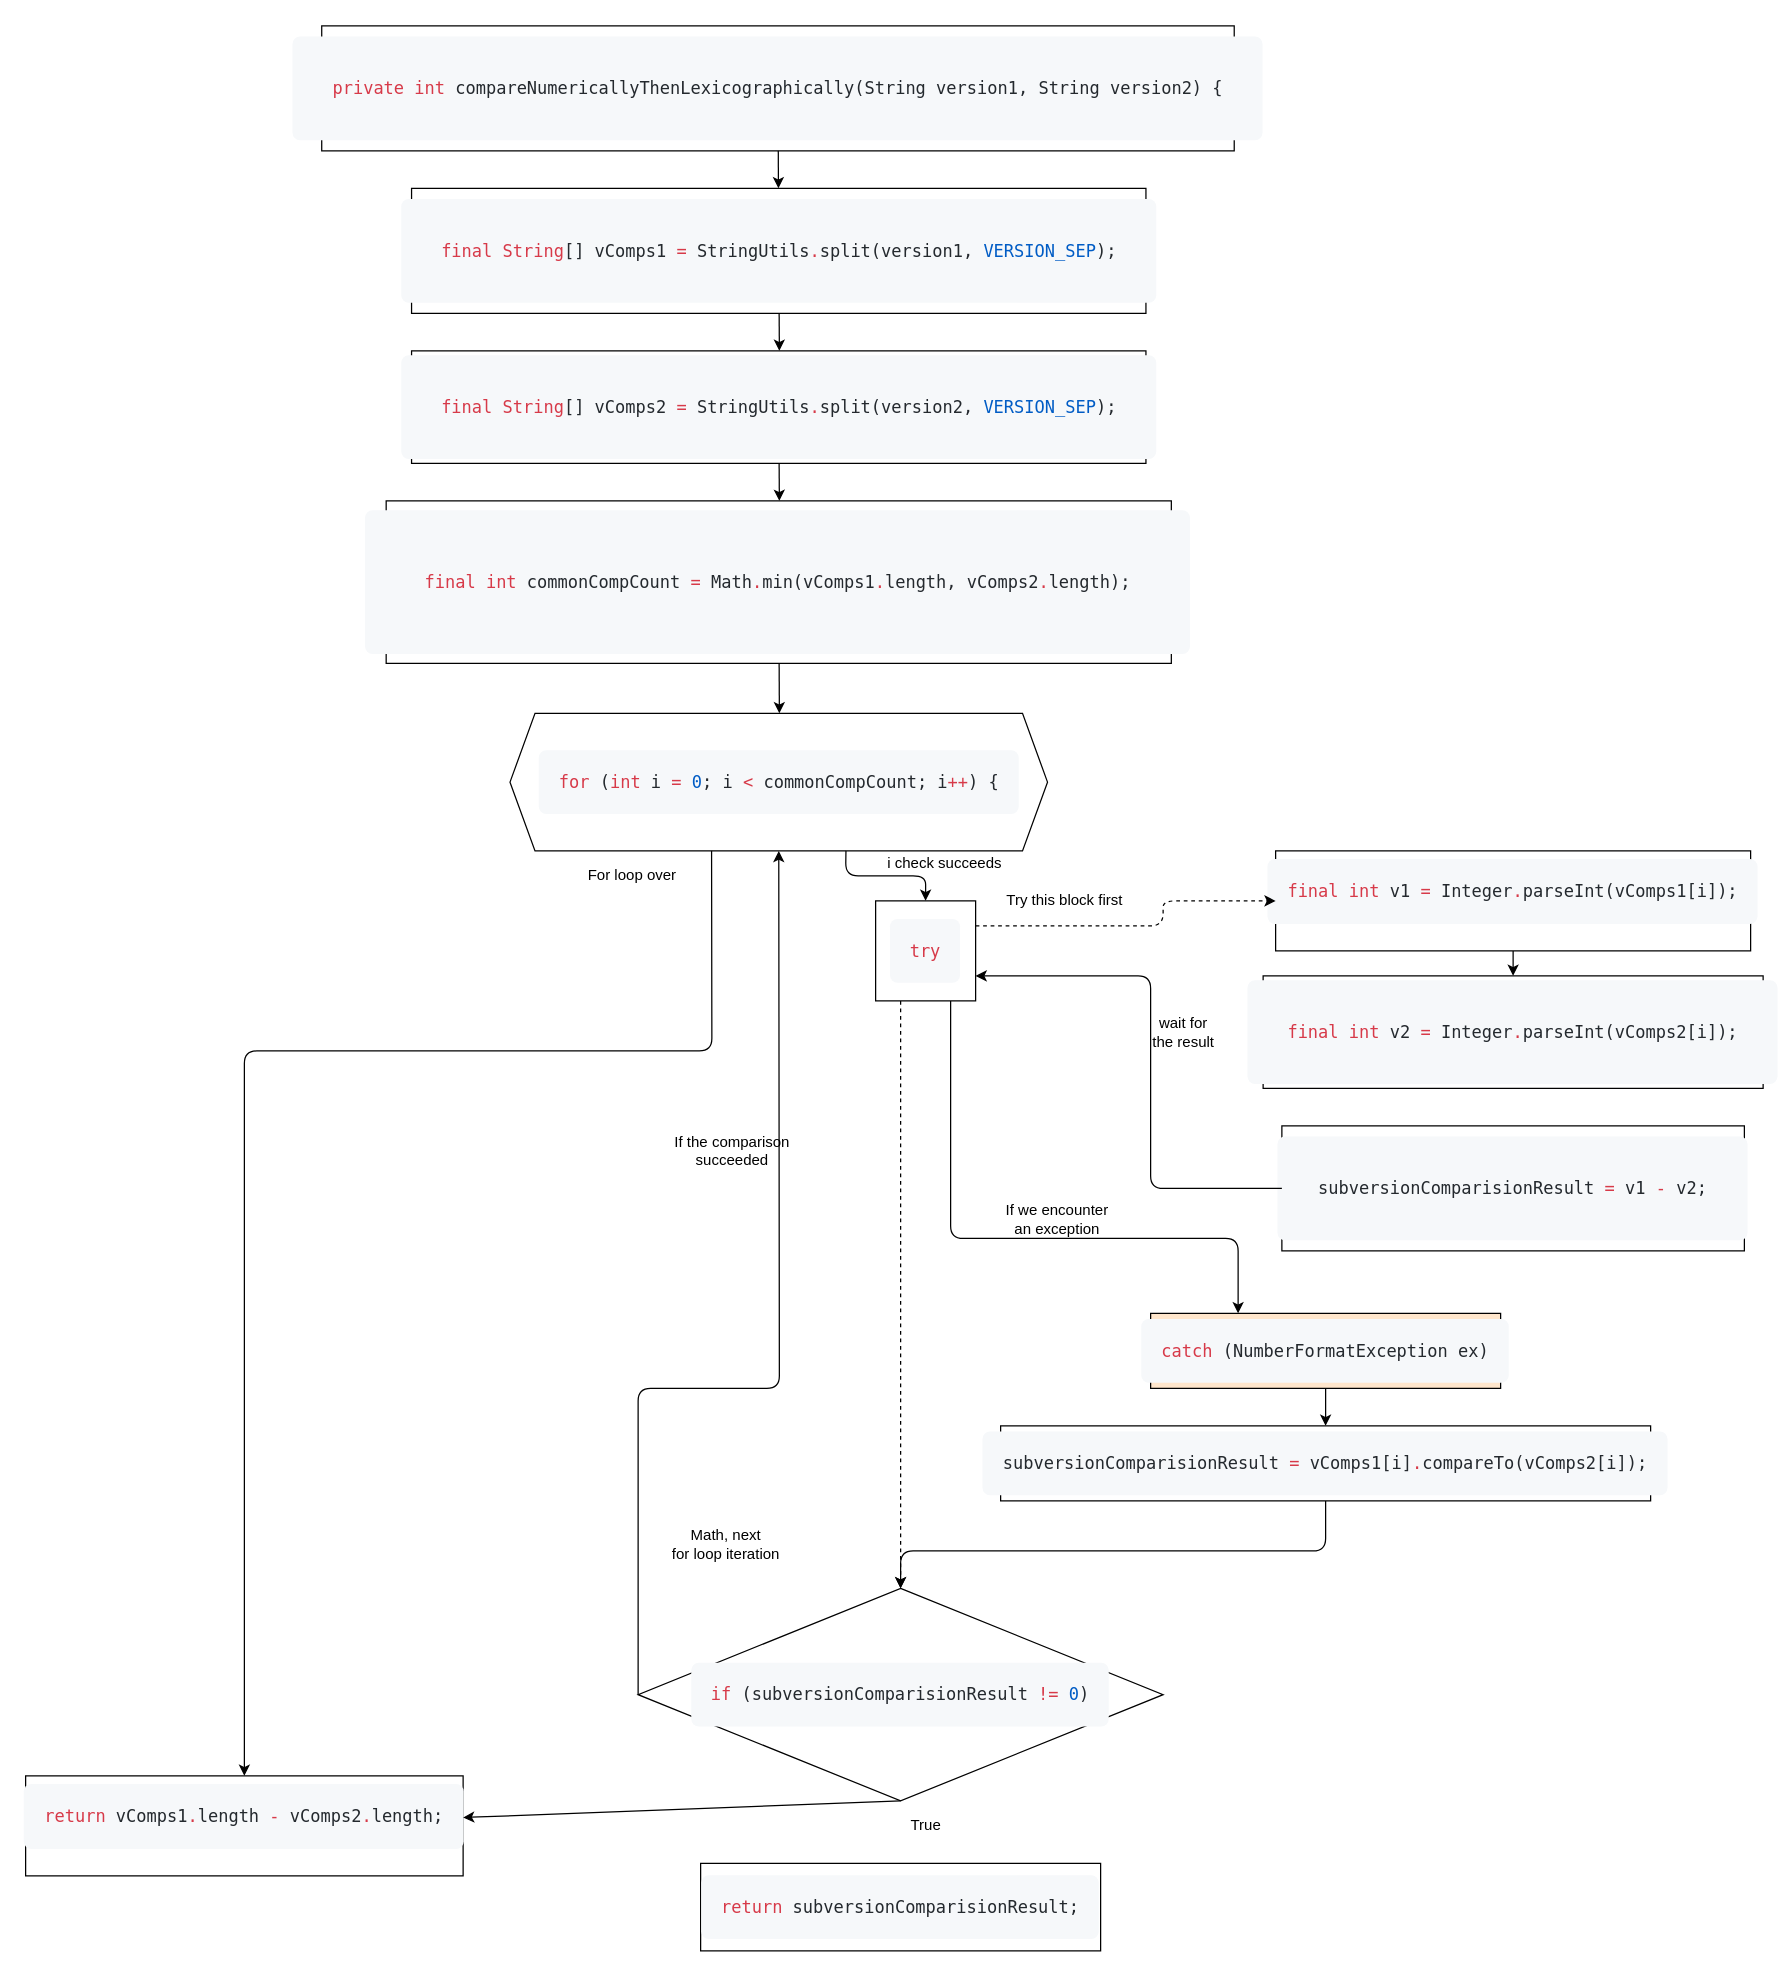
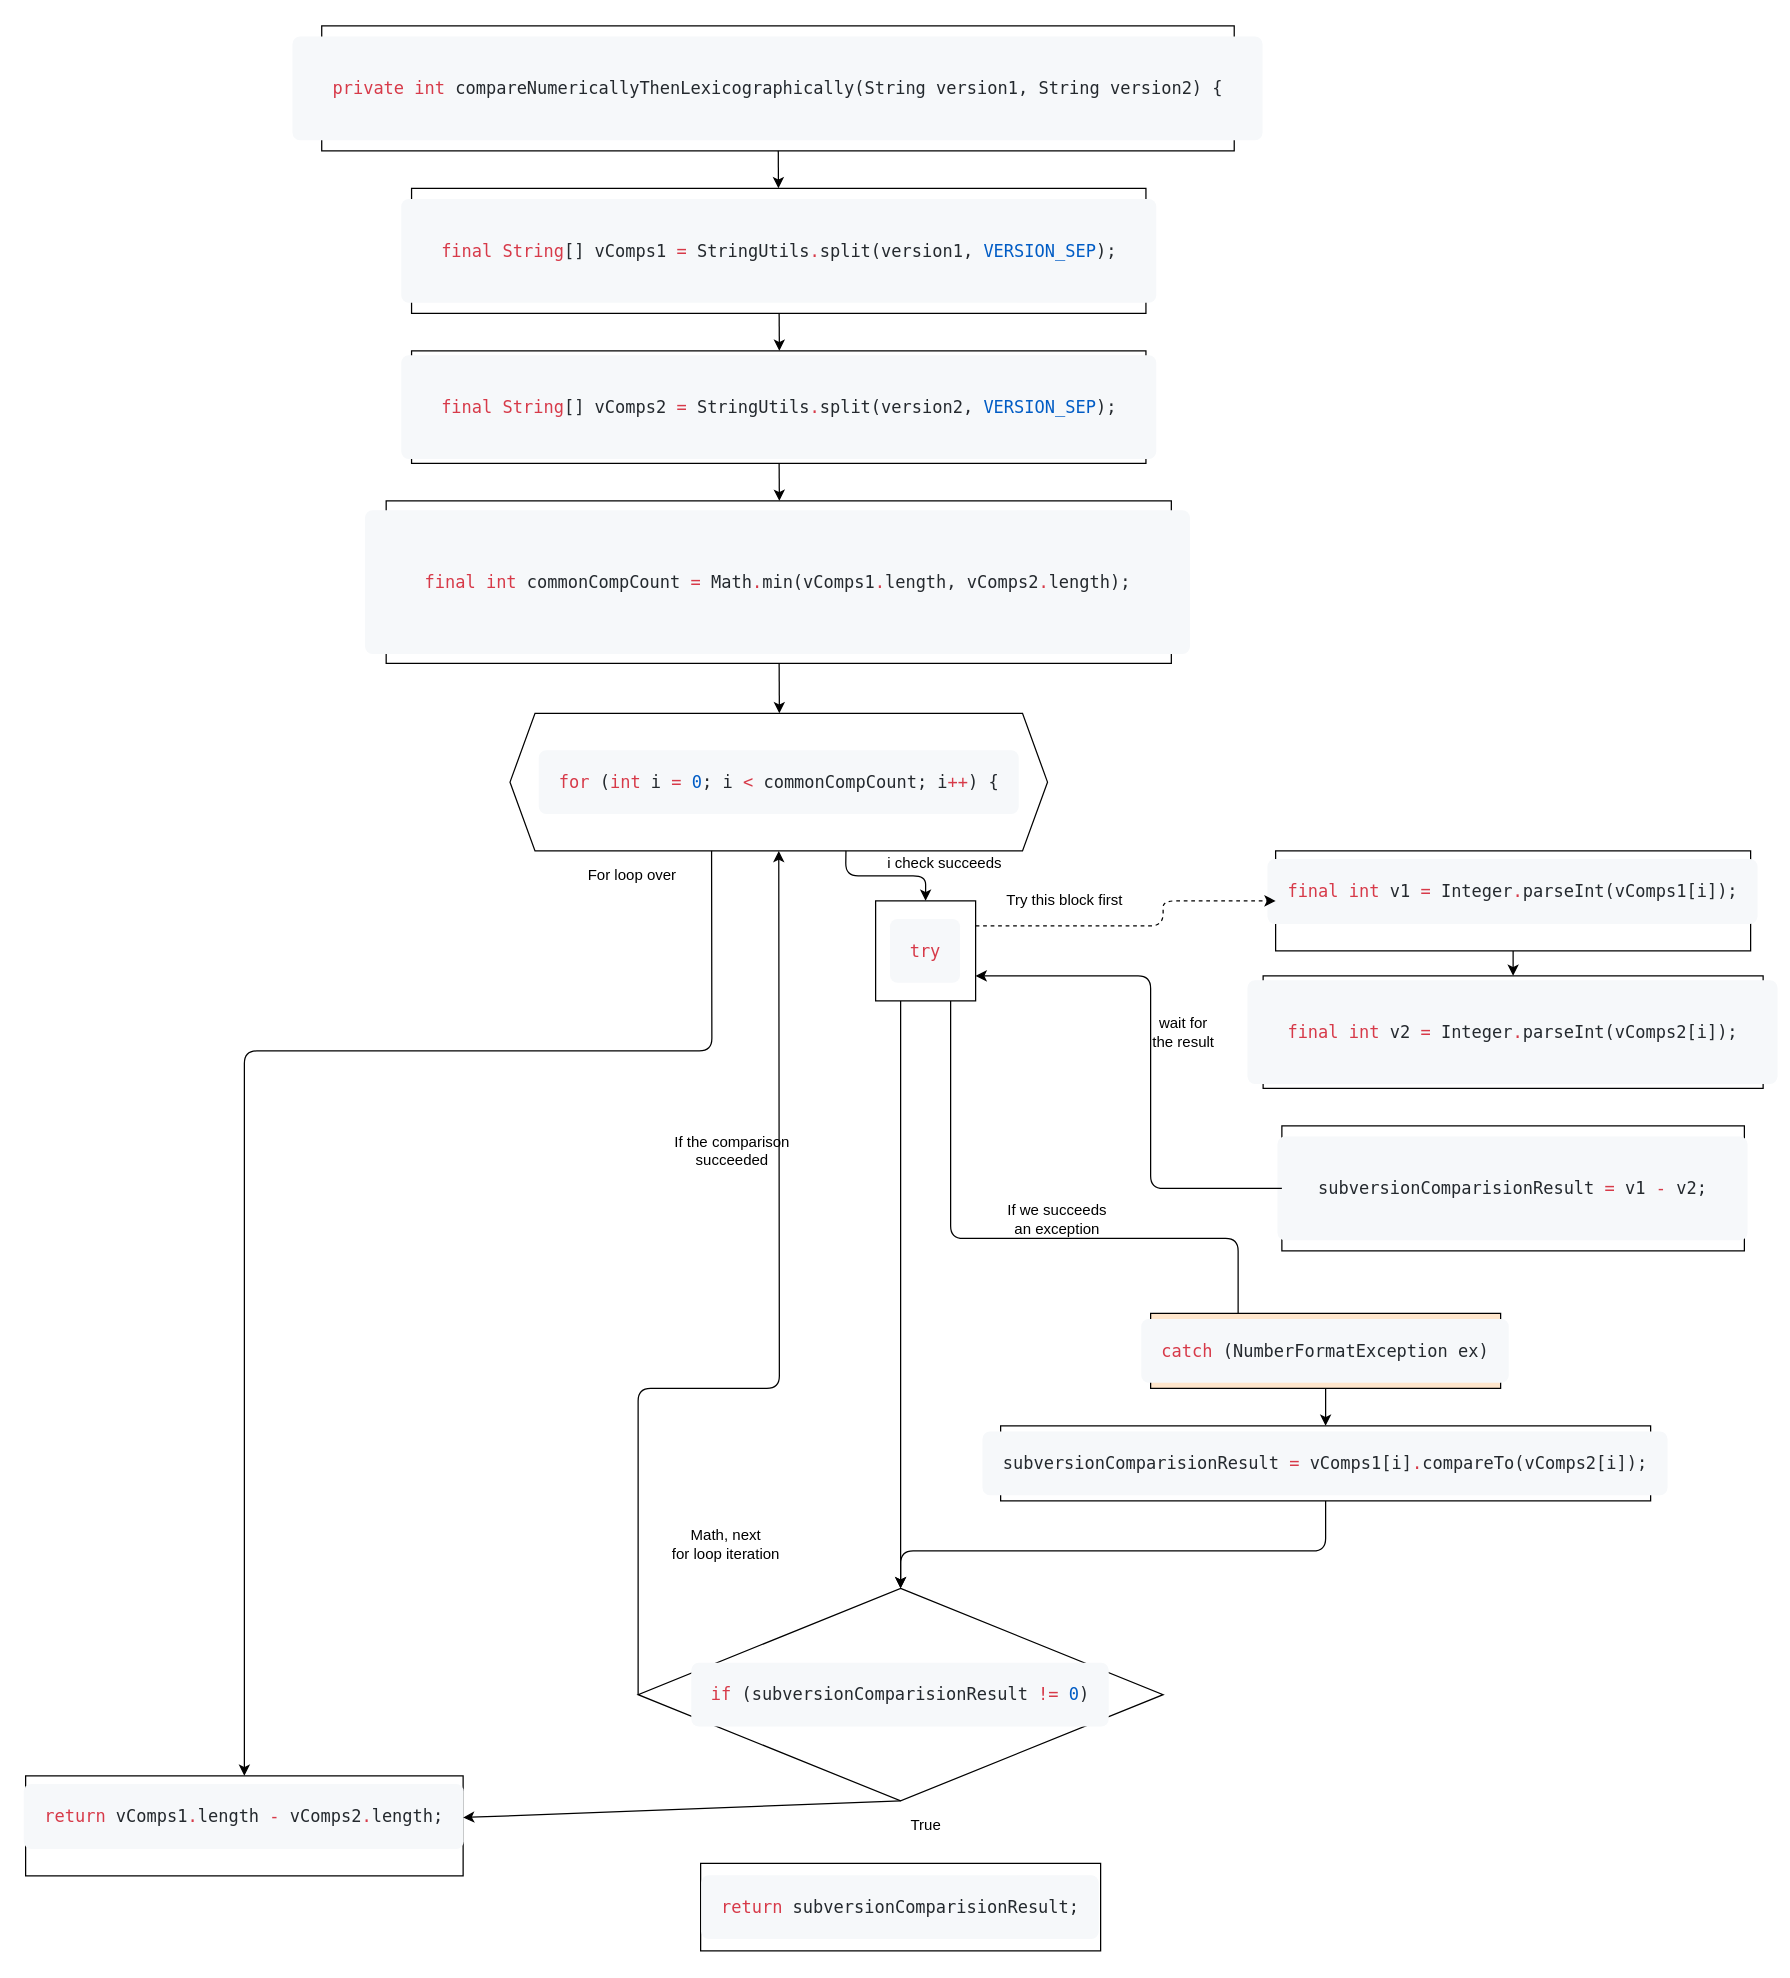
node "If we encounter an exception": label "If we encounter an exception" -> "If we succeeds an exception"
edge "try" -> "if (subversionComparisionResult != 0)": style dashed -> solid
edge "try" -> "catch (NumberFormatException ex)": arrowhead classic -> none
